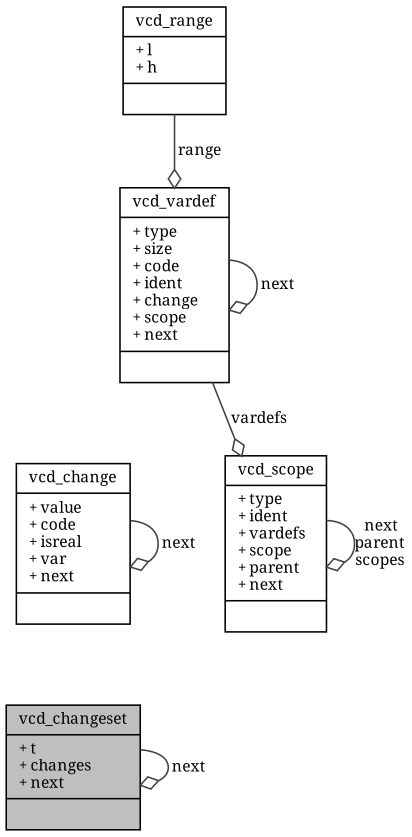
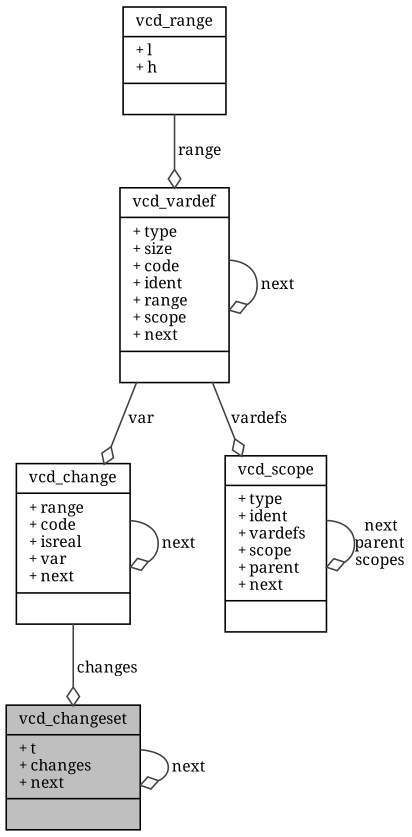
node "vcd_vardef": text "+ change" -> "+ range"
edge "vcd_vardef" -> "vcd_change": added, label "var"
node "vcd_change": text "+ value" -> "+ range"
edge "vcd_change" -> "vcd_changeset": added, label "changes"
